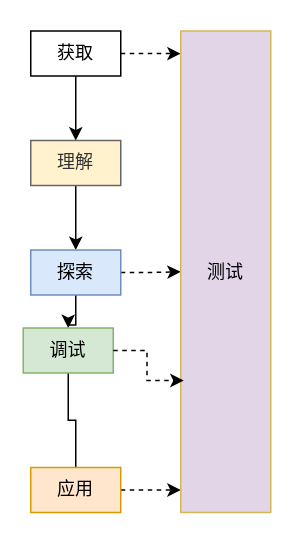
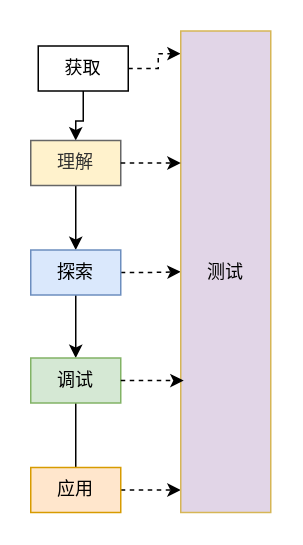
node "获取": moved (76, 53) -> (83, 68)
edge "理解" -> "测试": added
node "调试": moved (68, 350) -> (76, 380)
